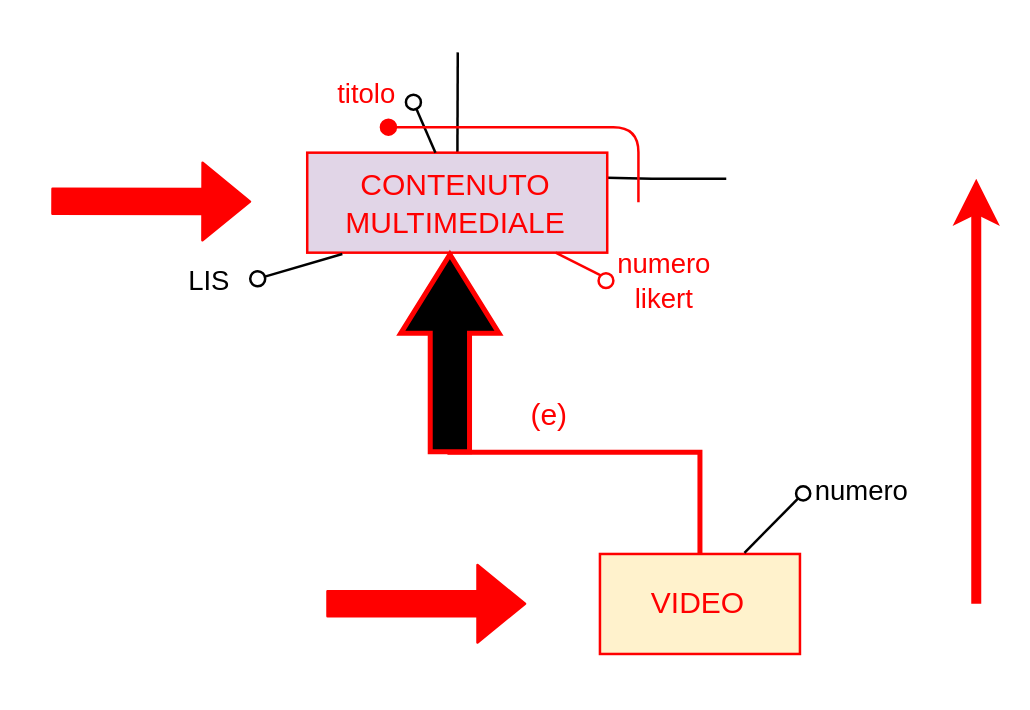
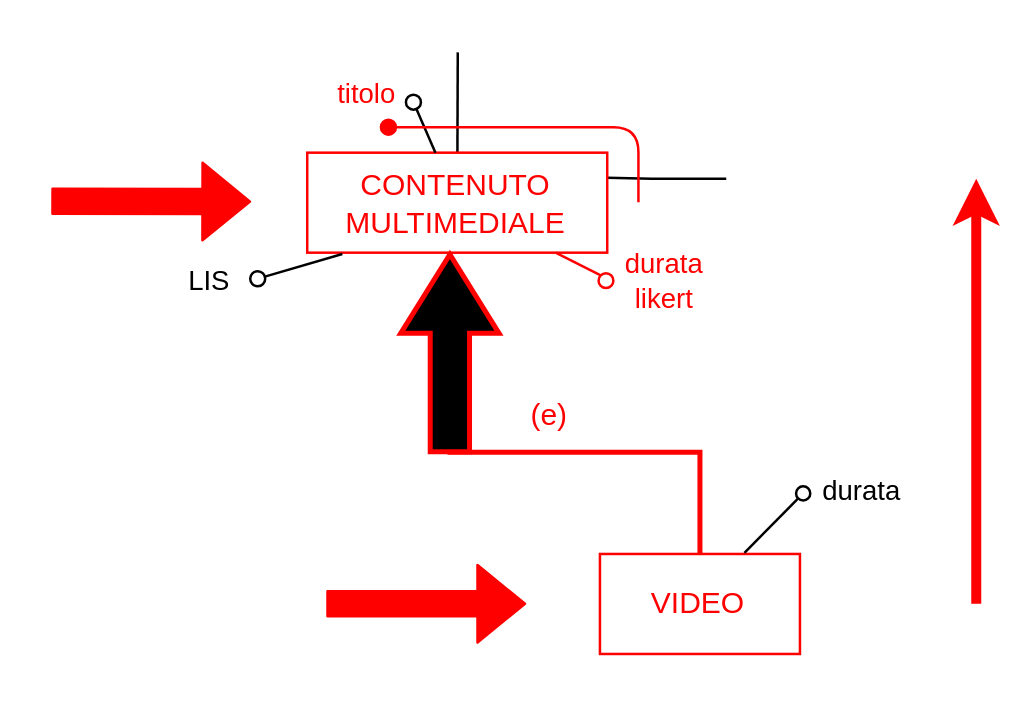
node "CONTENUTO MULTIMEDIALE": fillcolor #e1d5e7 -> #ffffff
node "numero likert": label "numero likert" -> "durata likert"
node "numero": label "numero" -> "durata"
node "VIDEO": fillcolor #fff2cc -> #ffffff
